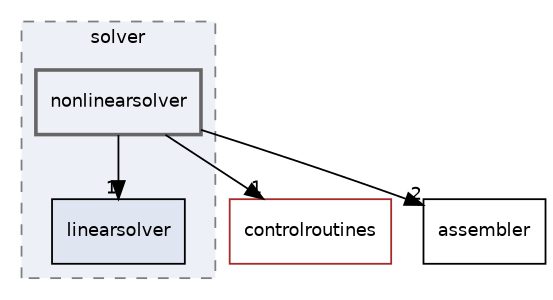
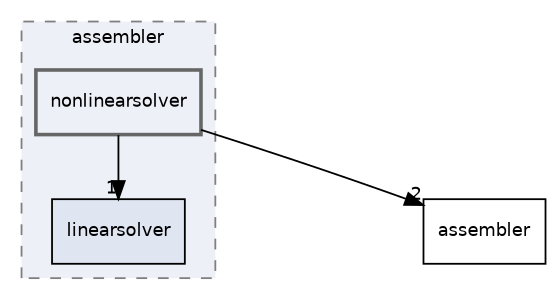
cluster "solver": label "solver" -> "assembler"
node "controlroutines": removed
